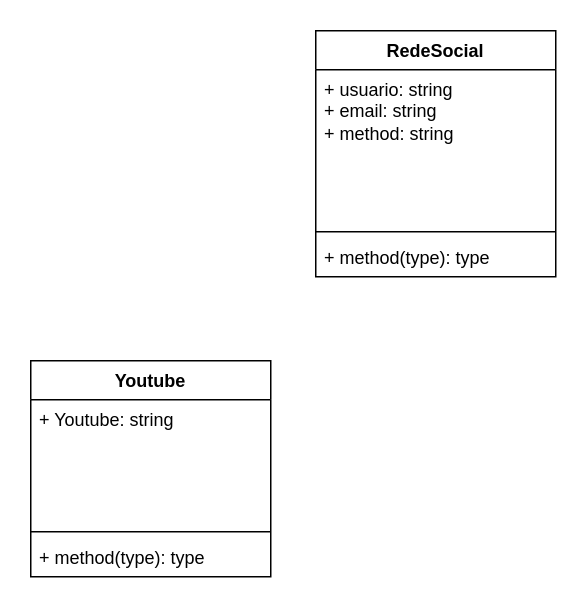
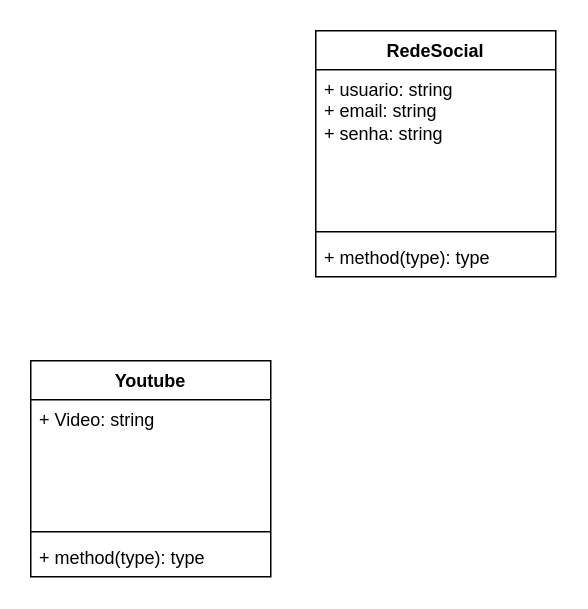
node "+ usuario: string + email: string + method: string": label "+ usuario: string + email: string + method: string" -> "+ usuario: string + email: string + senha: string"
node "+ Youtube: string": label "+ Youtube: string" -> "+ Video: string"
